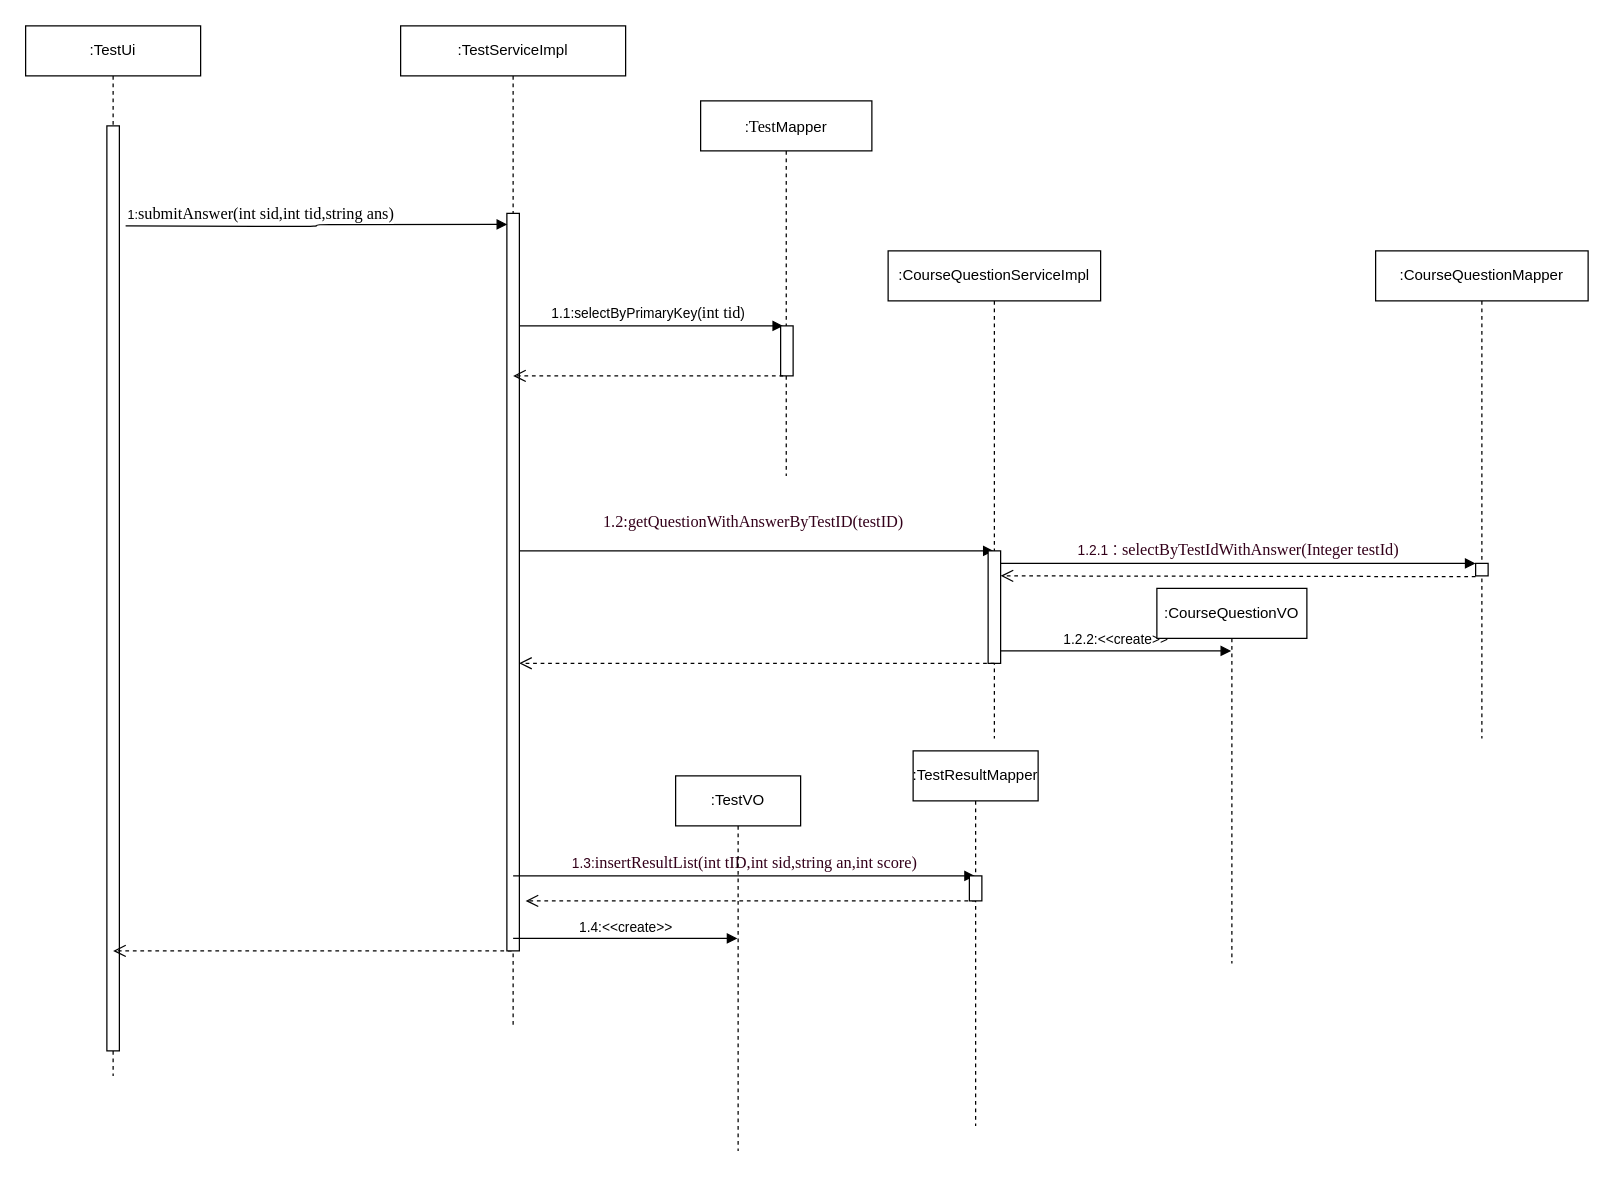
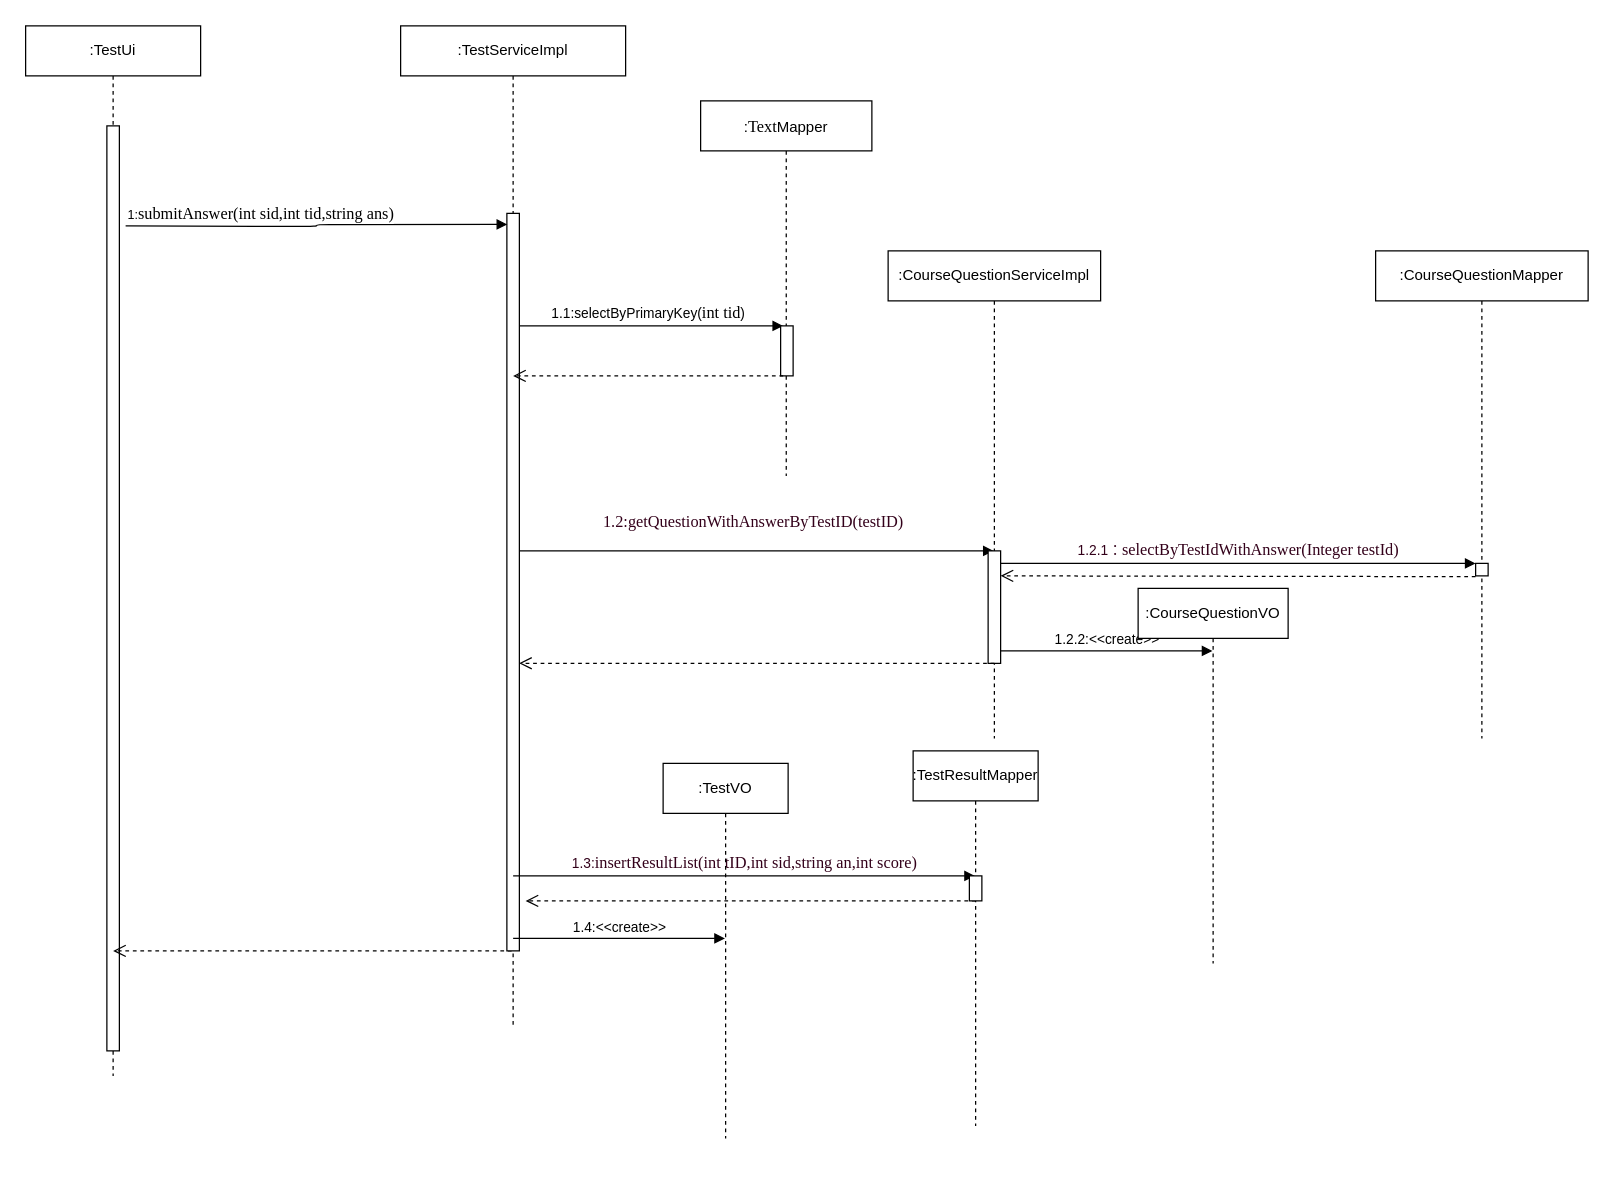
node ":TestMapper": label ":TestMapper" -> ":TextMapper"
node ":CourseQuestionVO": moved (1232, 776) -> (1213, 776)
node ":TestVO": moved (738, 963) -> (726, 951)
